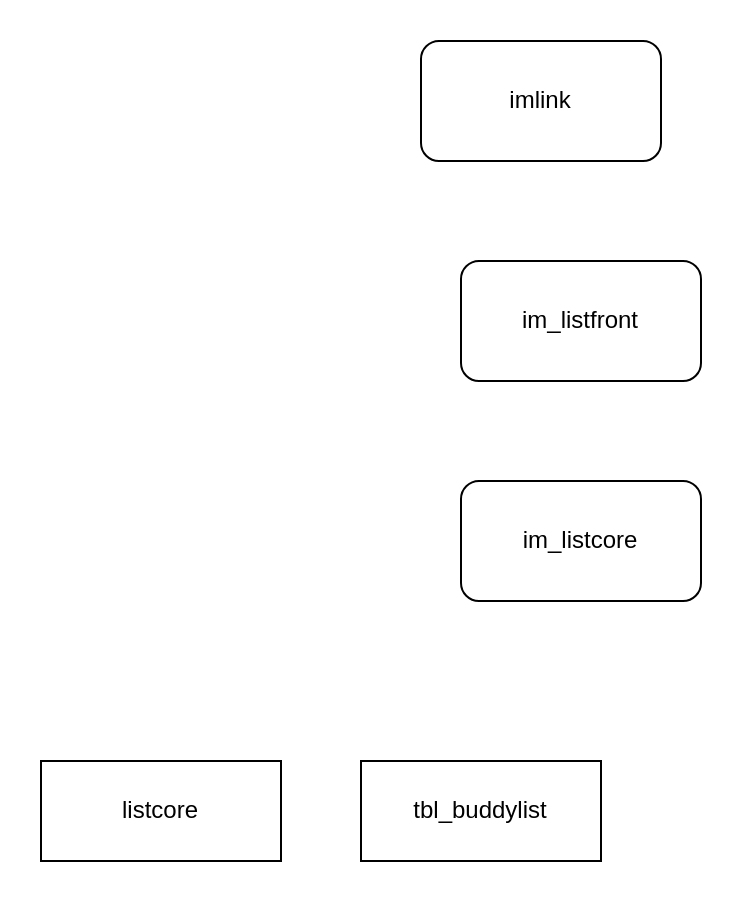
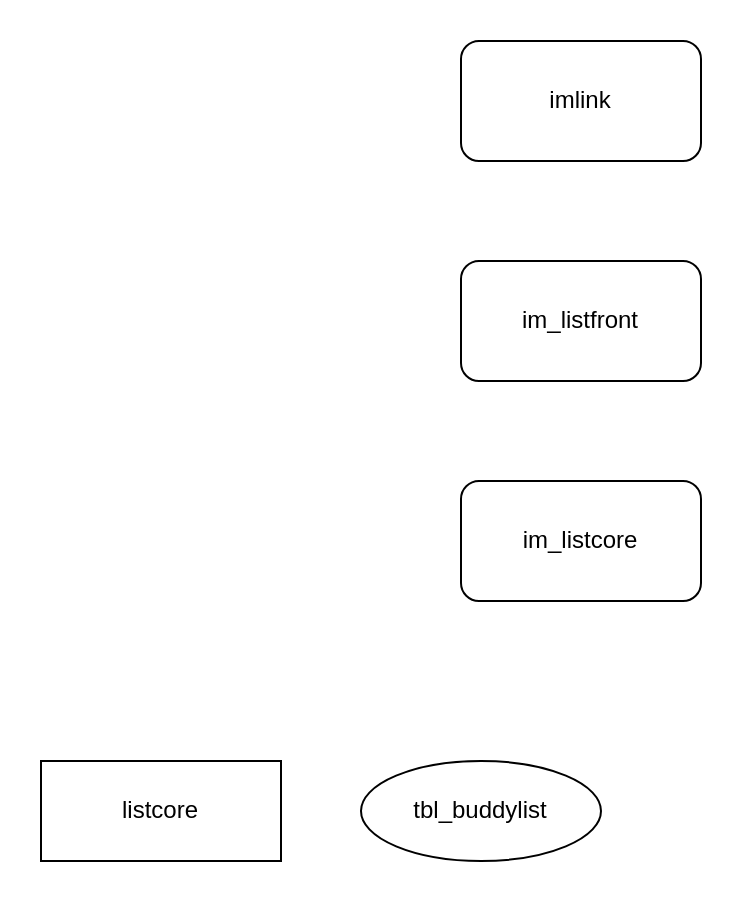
node "imlink": moved (541, 101) -> (581, 101)
node "tbl_buddylist": shape rectangle -> ellipse
